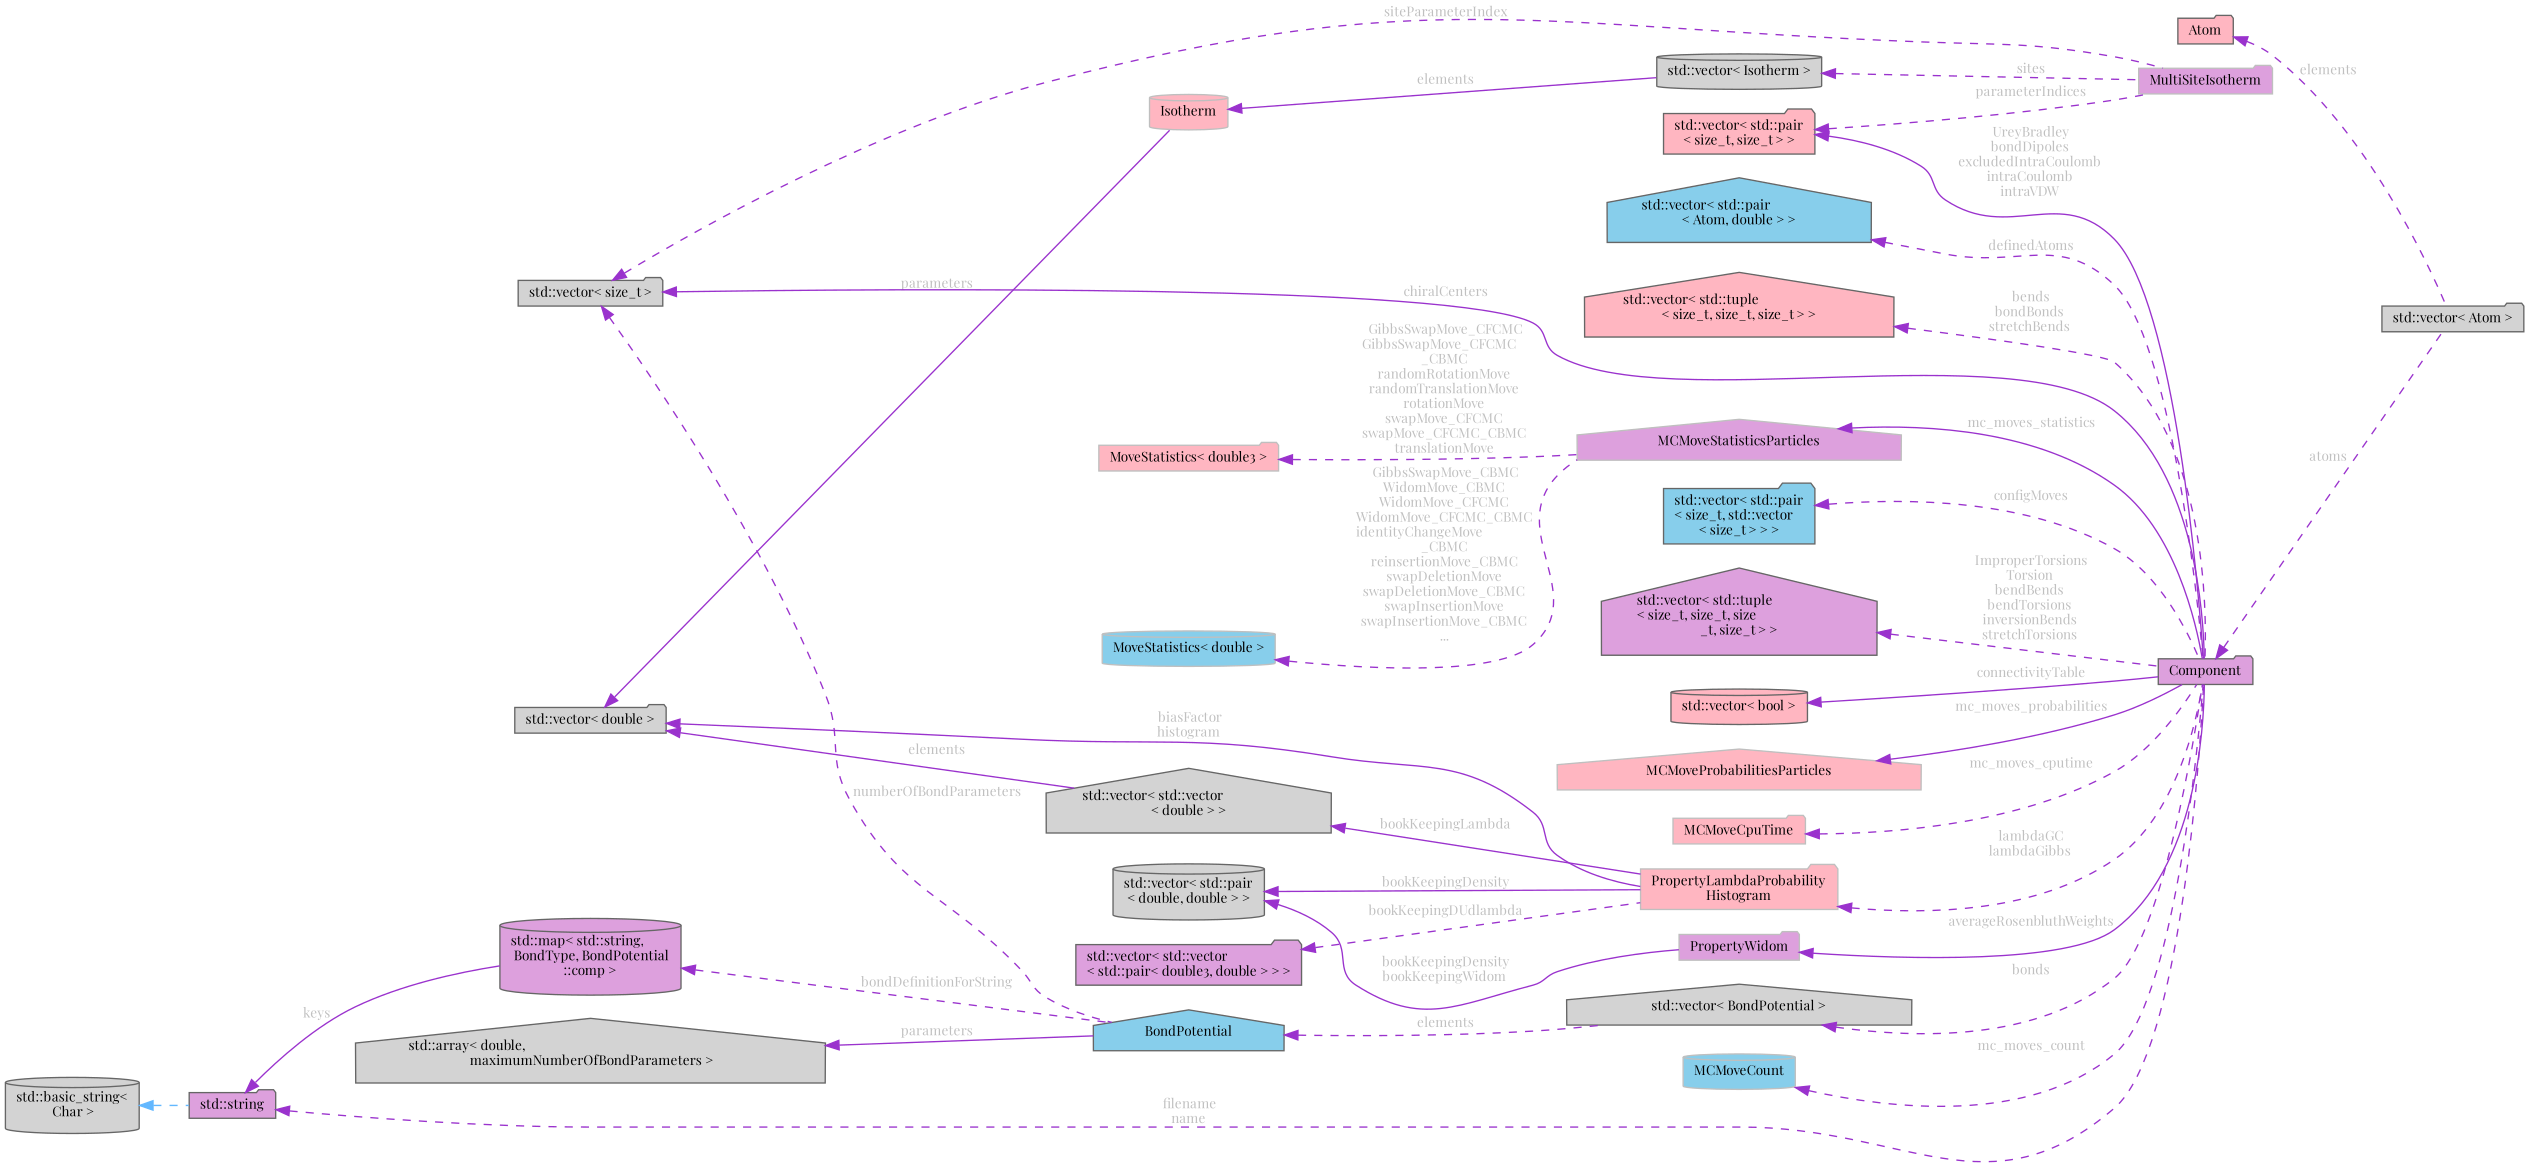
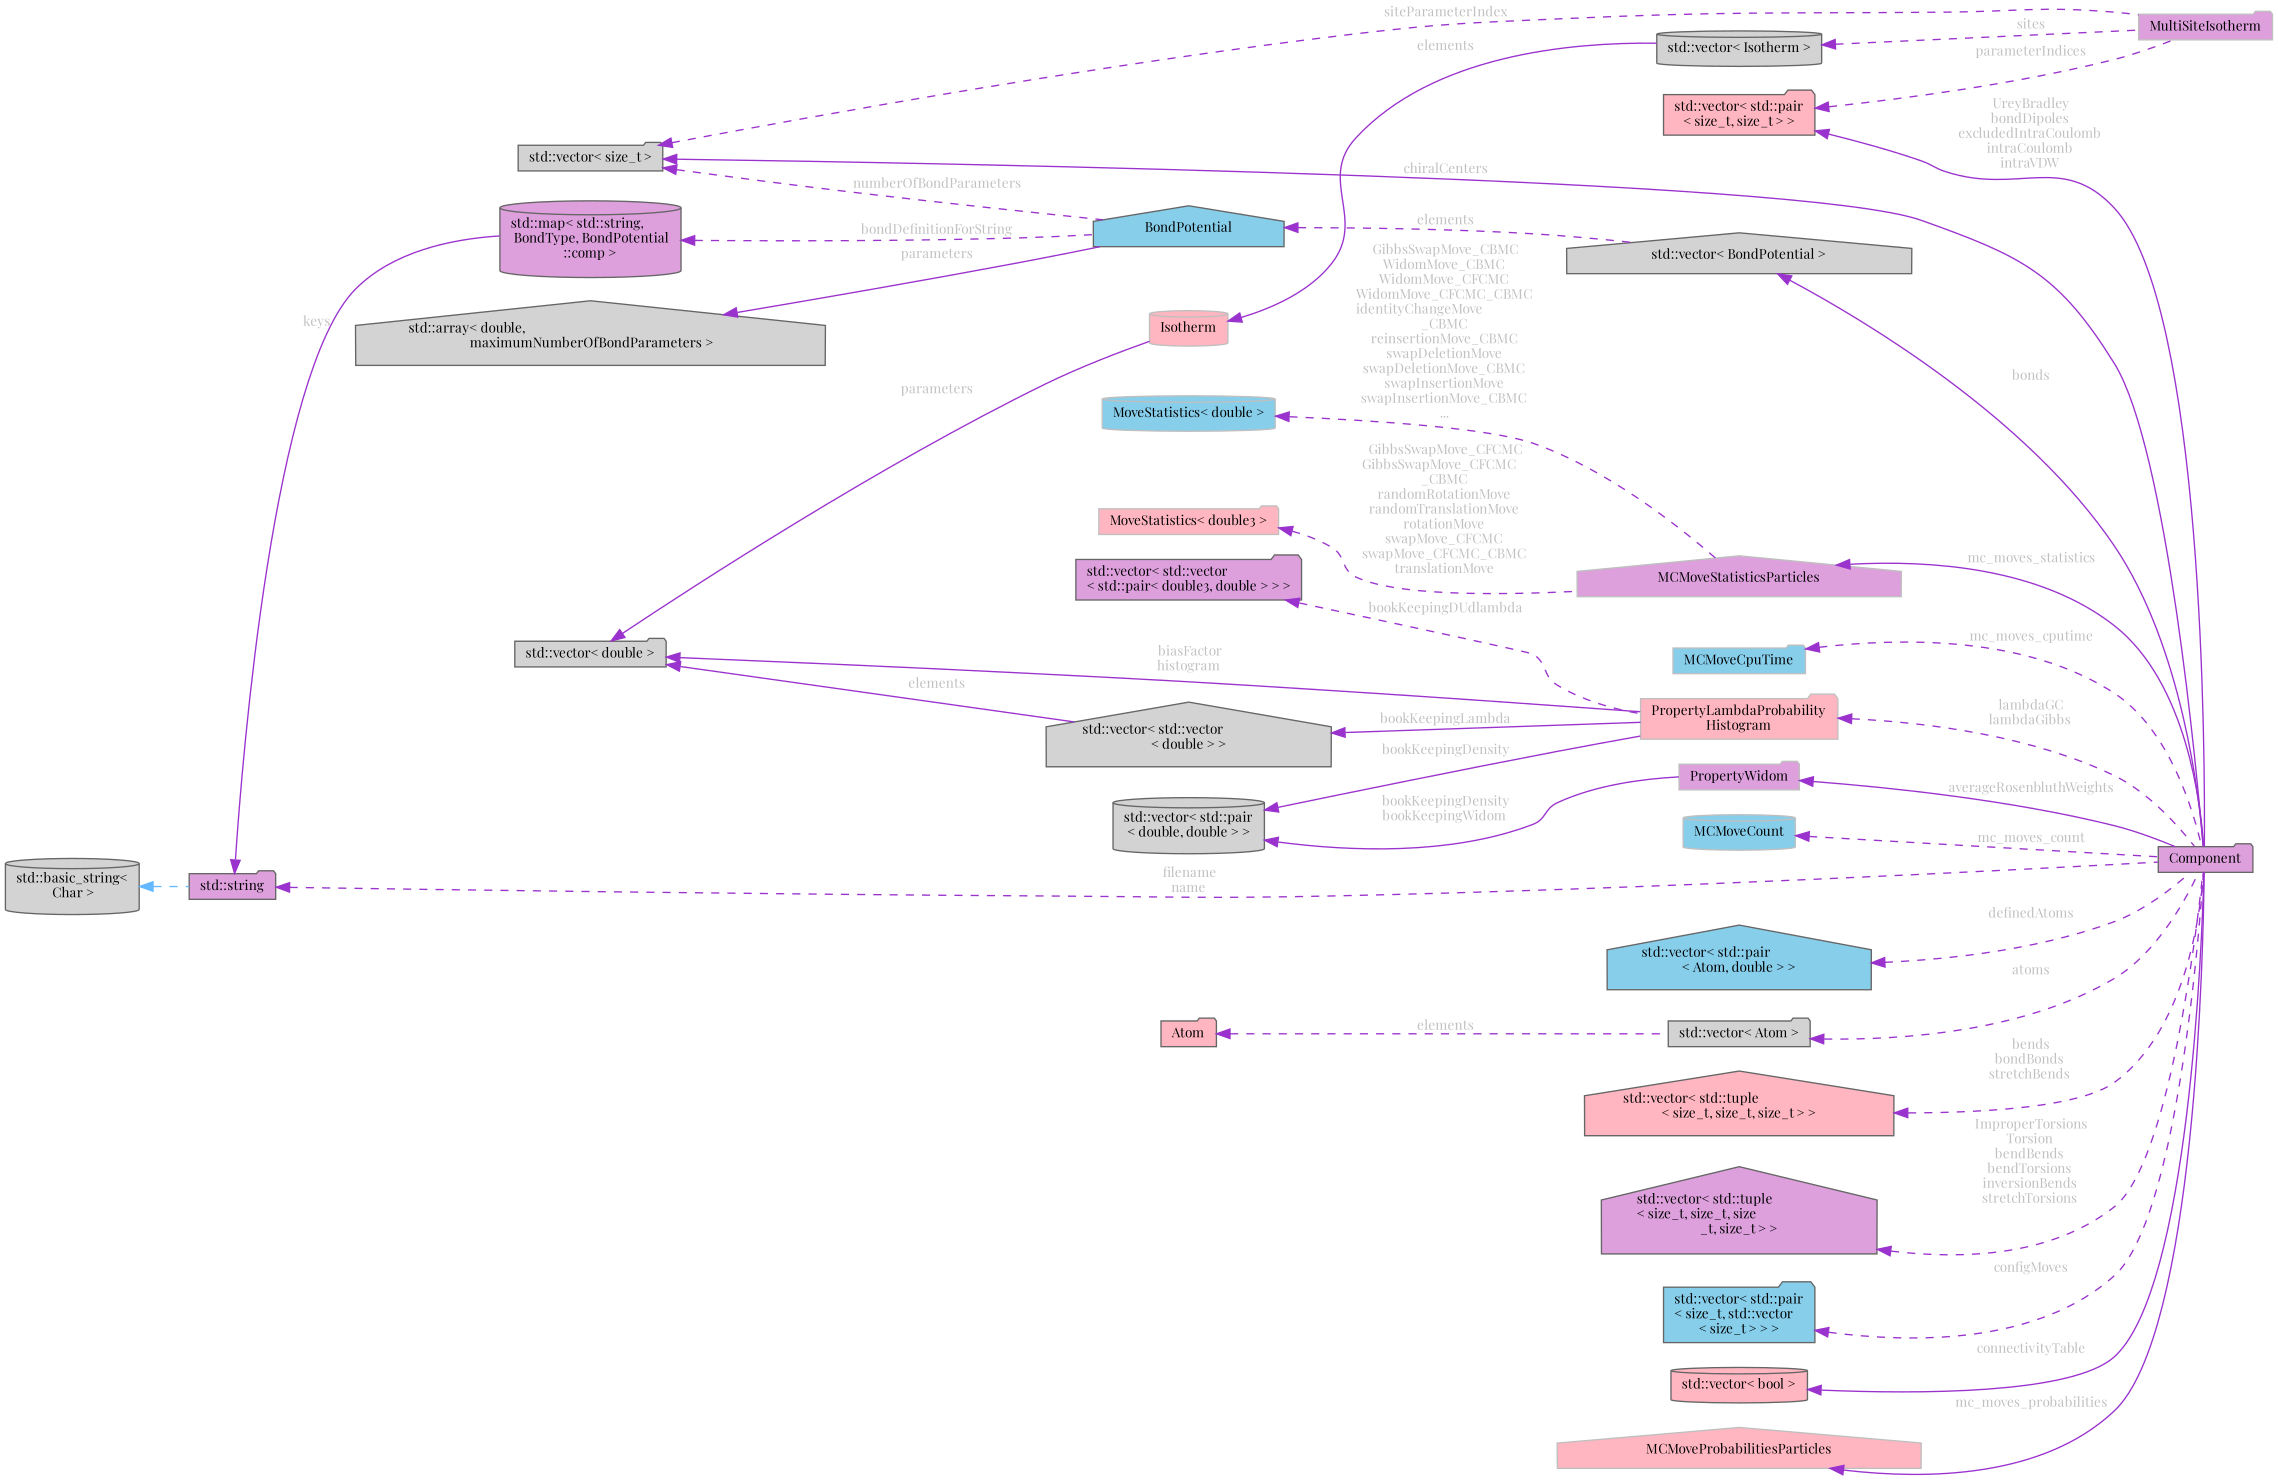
edge "std::vector< Atom >" -> "Component": reversed
node "MCMoveCpuTime": fillcolor lightpink -> skyblue
edge "Component" -> "std::vector< BondPotential >": style dashed -> solid
